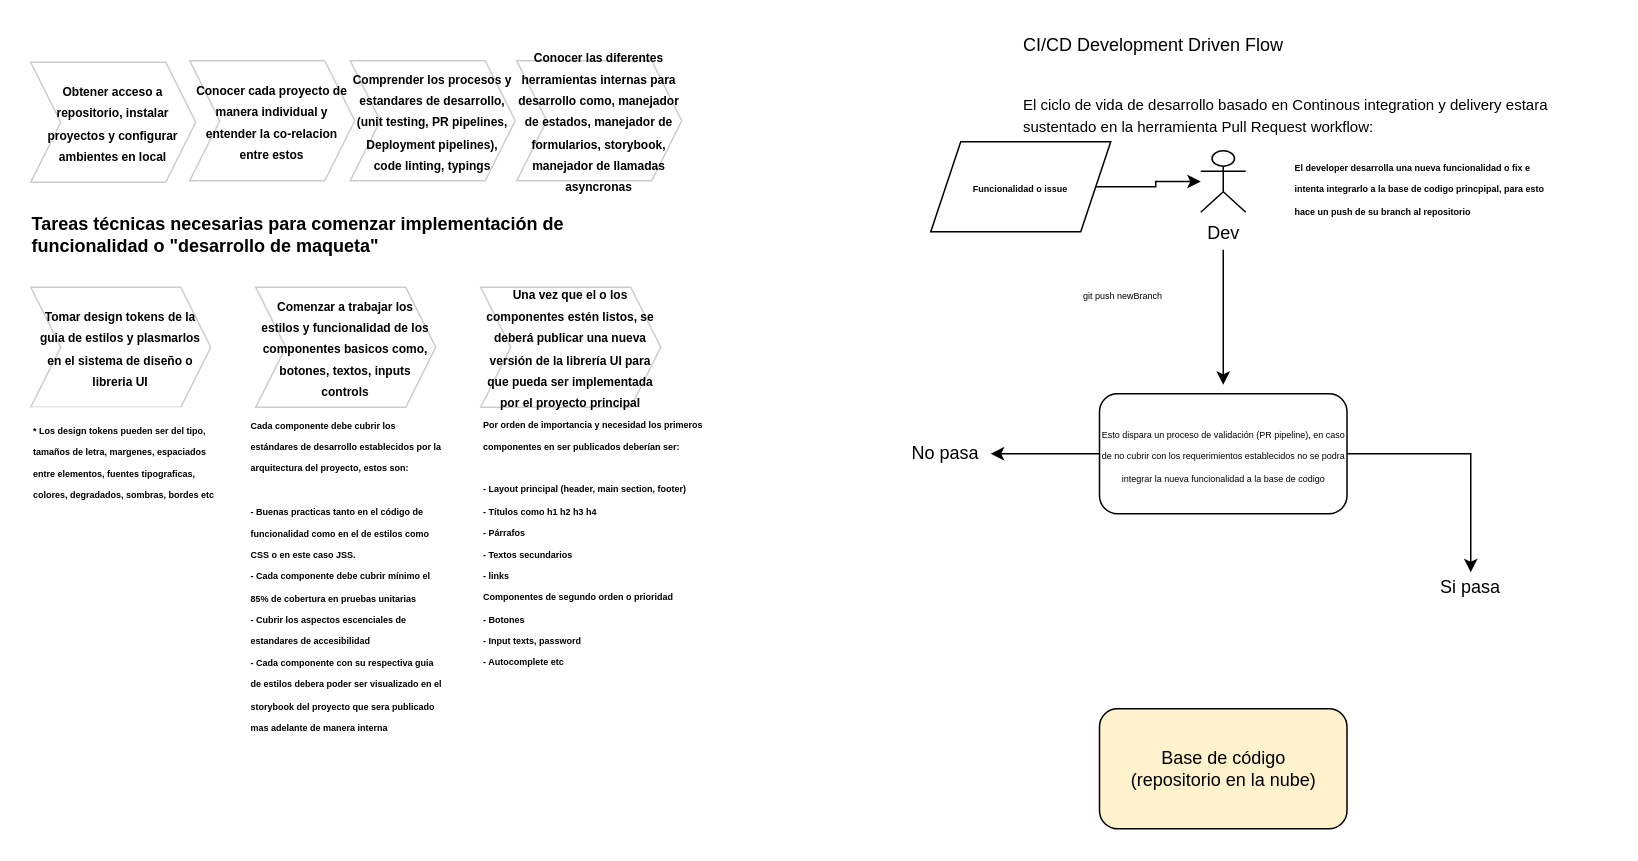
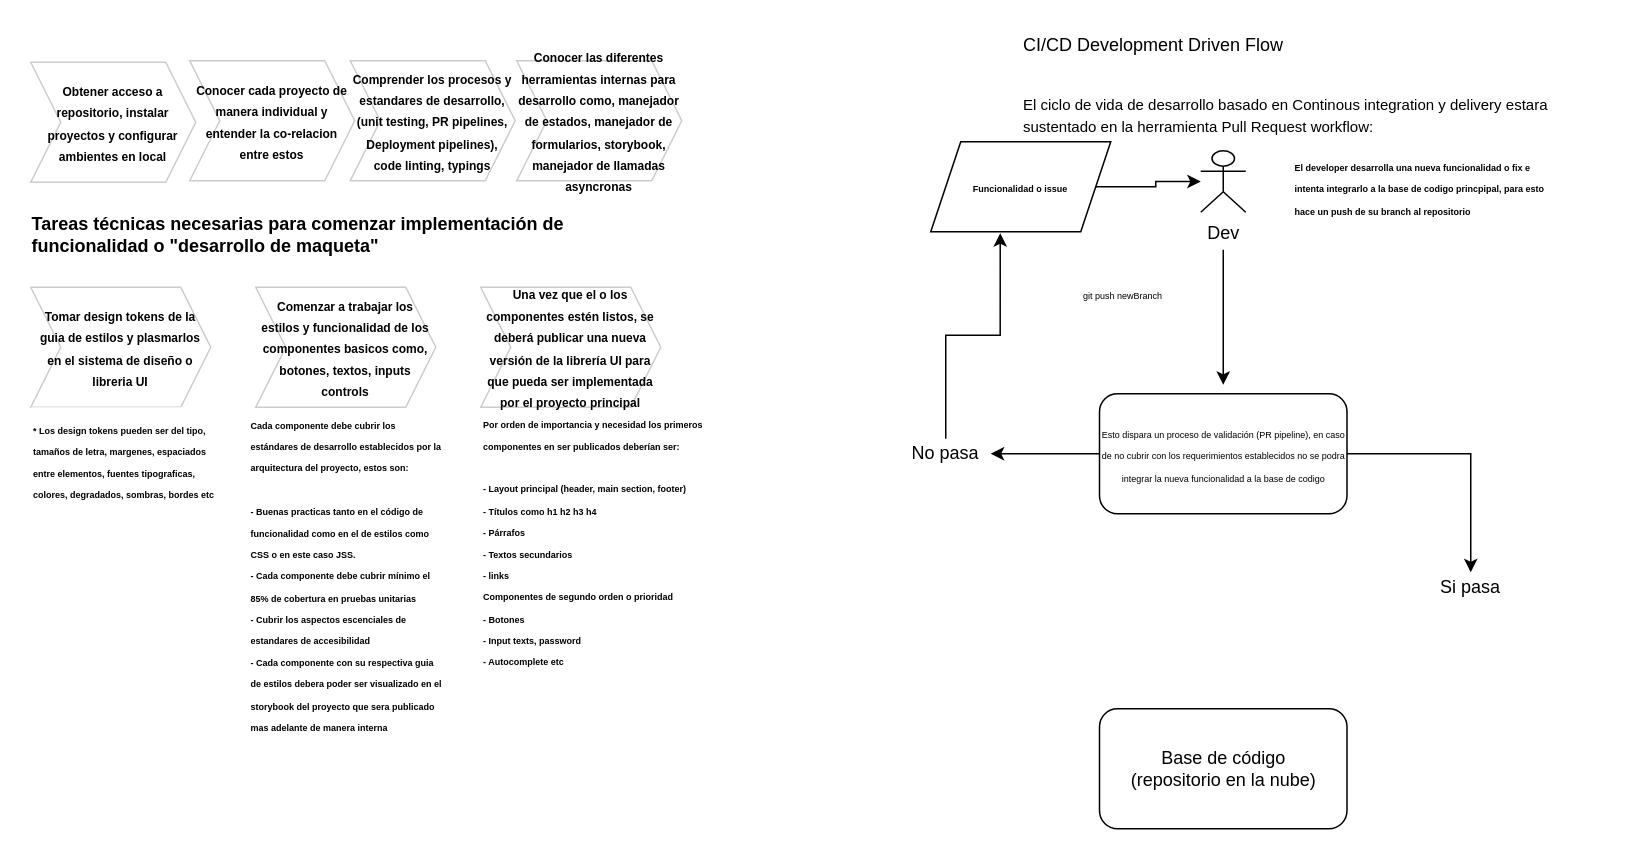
edge "No pasa" -> "Funcionalidad o issue": added
node "Base de código (repositorio en la nube)": fillcolor #fff2cc -> #ffffff
